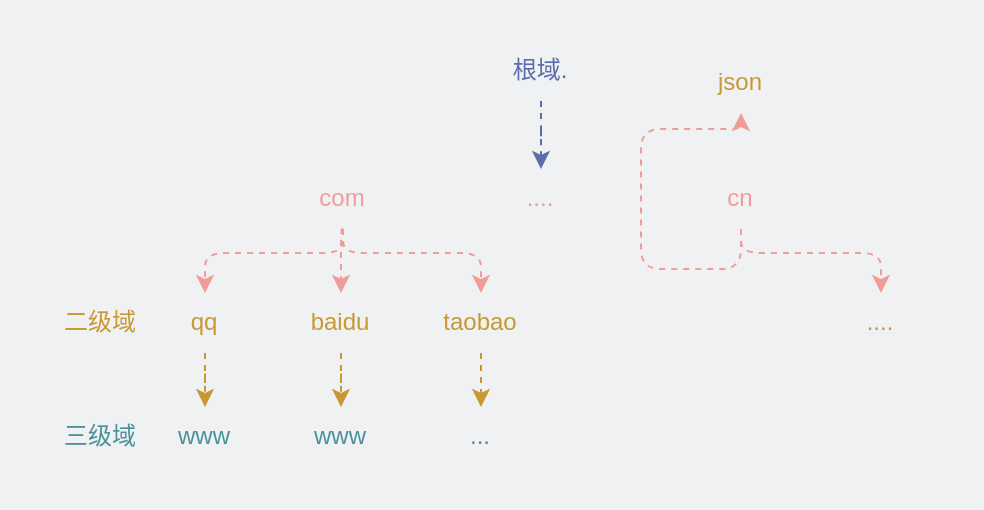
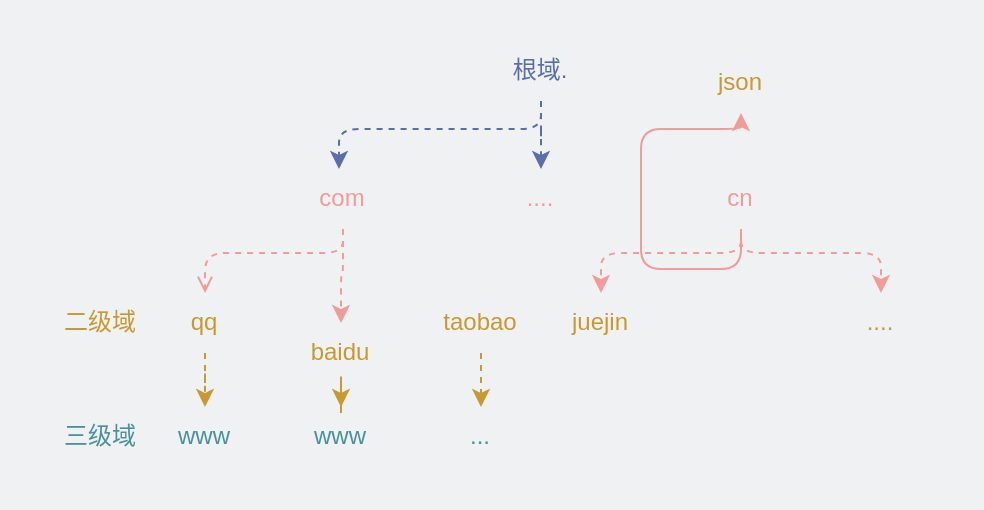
edge "根域." -> "com": added
edge "cn" -> "json": style dashed -> solid
edge "com" -> "taobao": removed
edge "cn" -> "juejin": added
edge "com" -> "qq": arrowhead classic -> open
node "baidu": moved (341, 323) -> (341, 353)
node "juejin": added
